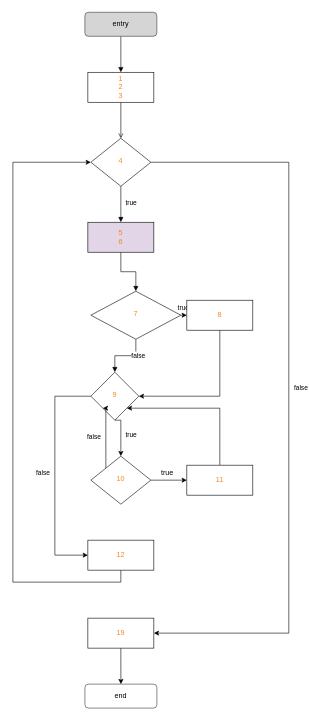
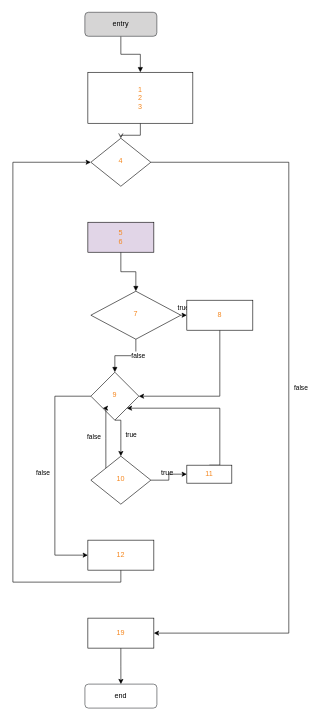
node "1 2 3": size 66x30 -> 105x51
edge "4" -> "5 6": removed, label "true"
node "11": size 66x30 -> 45x18
